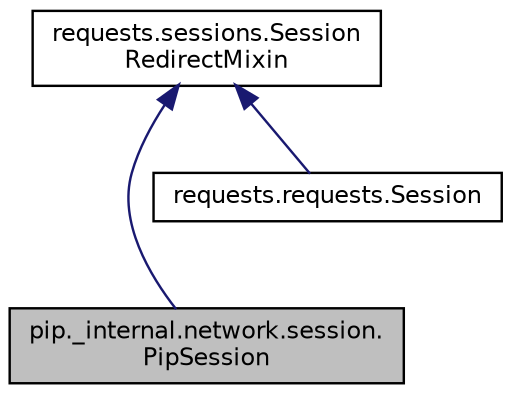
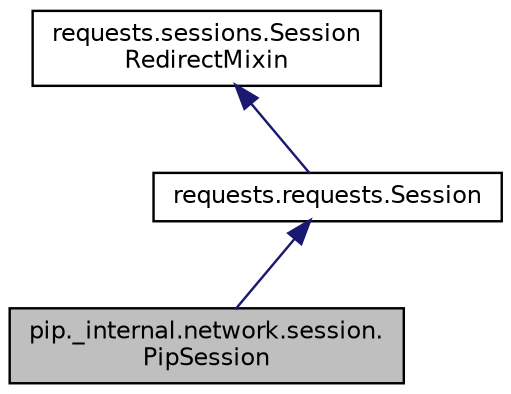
edge "pip._internal.network.session. PipSession" -> "requests.sessions.Session RedirectMixin": now "pip._internal.network.session. PipSession" -> "requests.requests.Session"
